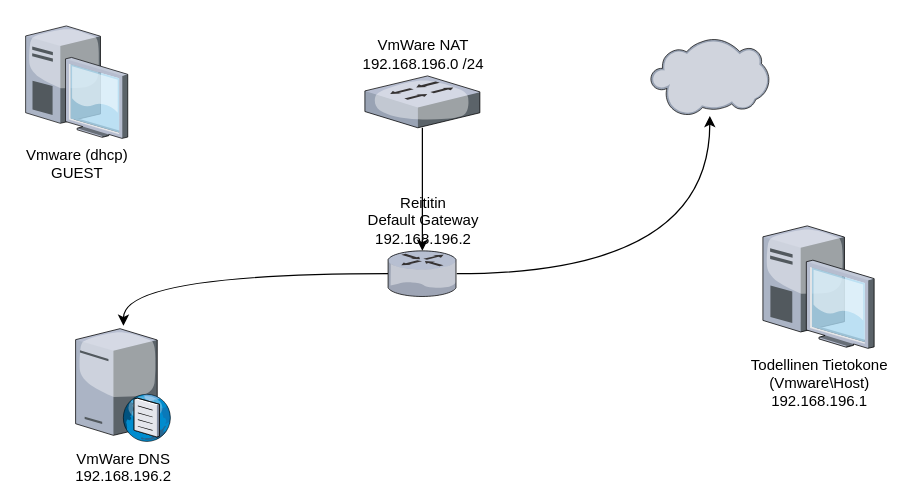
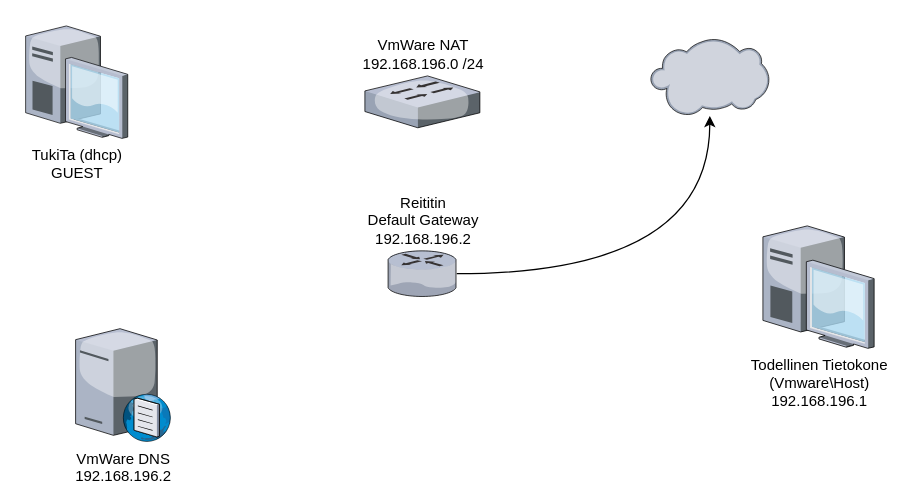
node "Vmware (dhcp) GUEST": label "Vmware (dhcp) GUEST" -> "TukiTa (dhcp) GUEST"
edge "VmWare NAT 192.168.196.0 /24" -> "Reititin Default Gateway 192.168.196.2": removed
edge "Reititin Default Gateway 192.168.196.2" -> "VmWare DNS 192.168.196.2": removed
